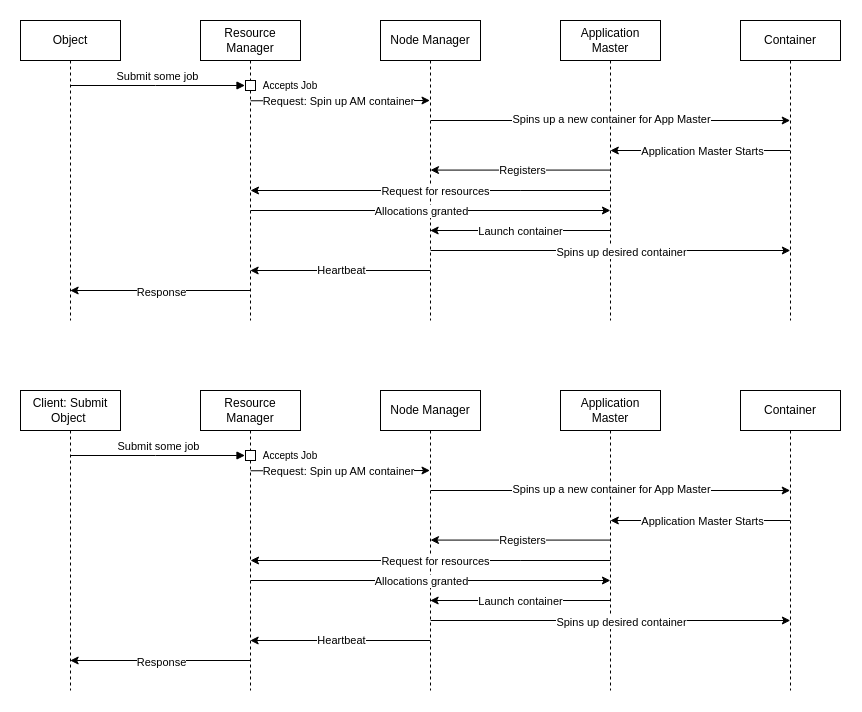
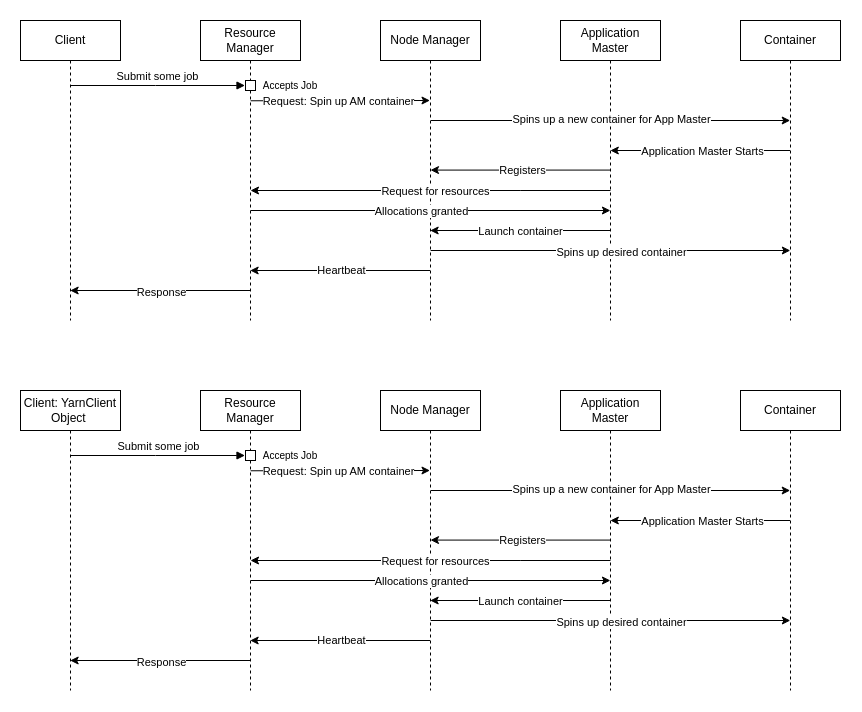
node "Object": label "Object" -> "Client"
node "Client: Submit Object": label "Client: Submit Object" -> "Client: YarnClient Object"
